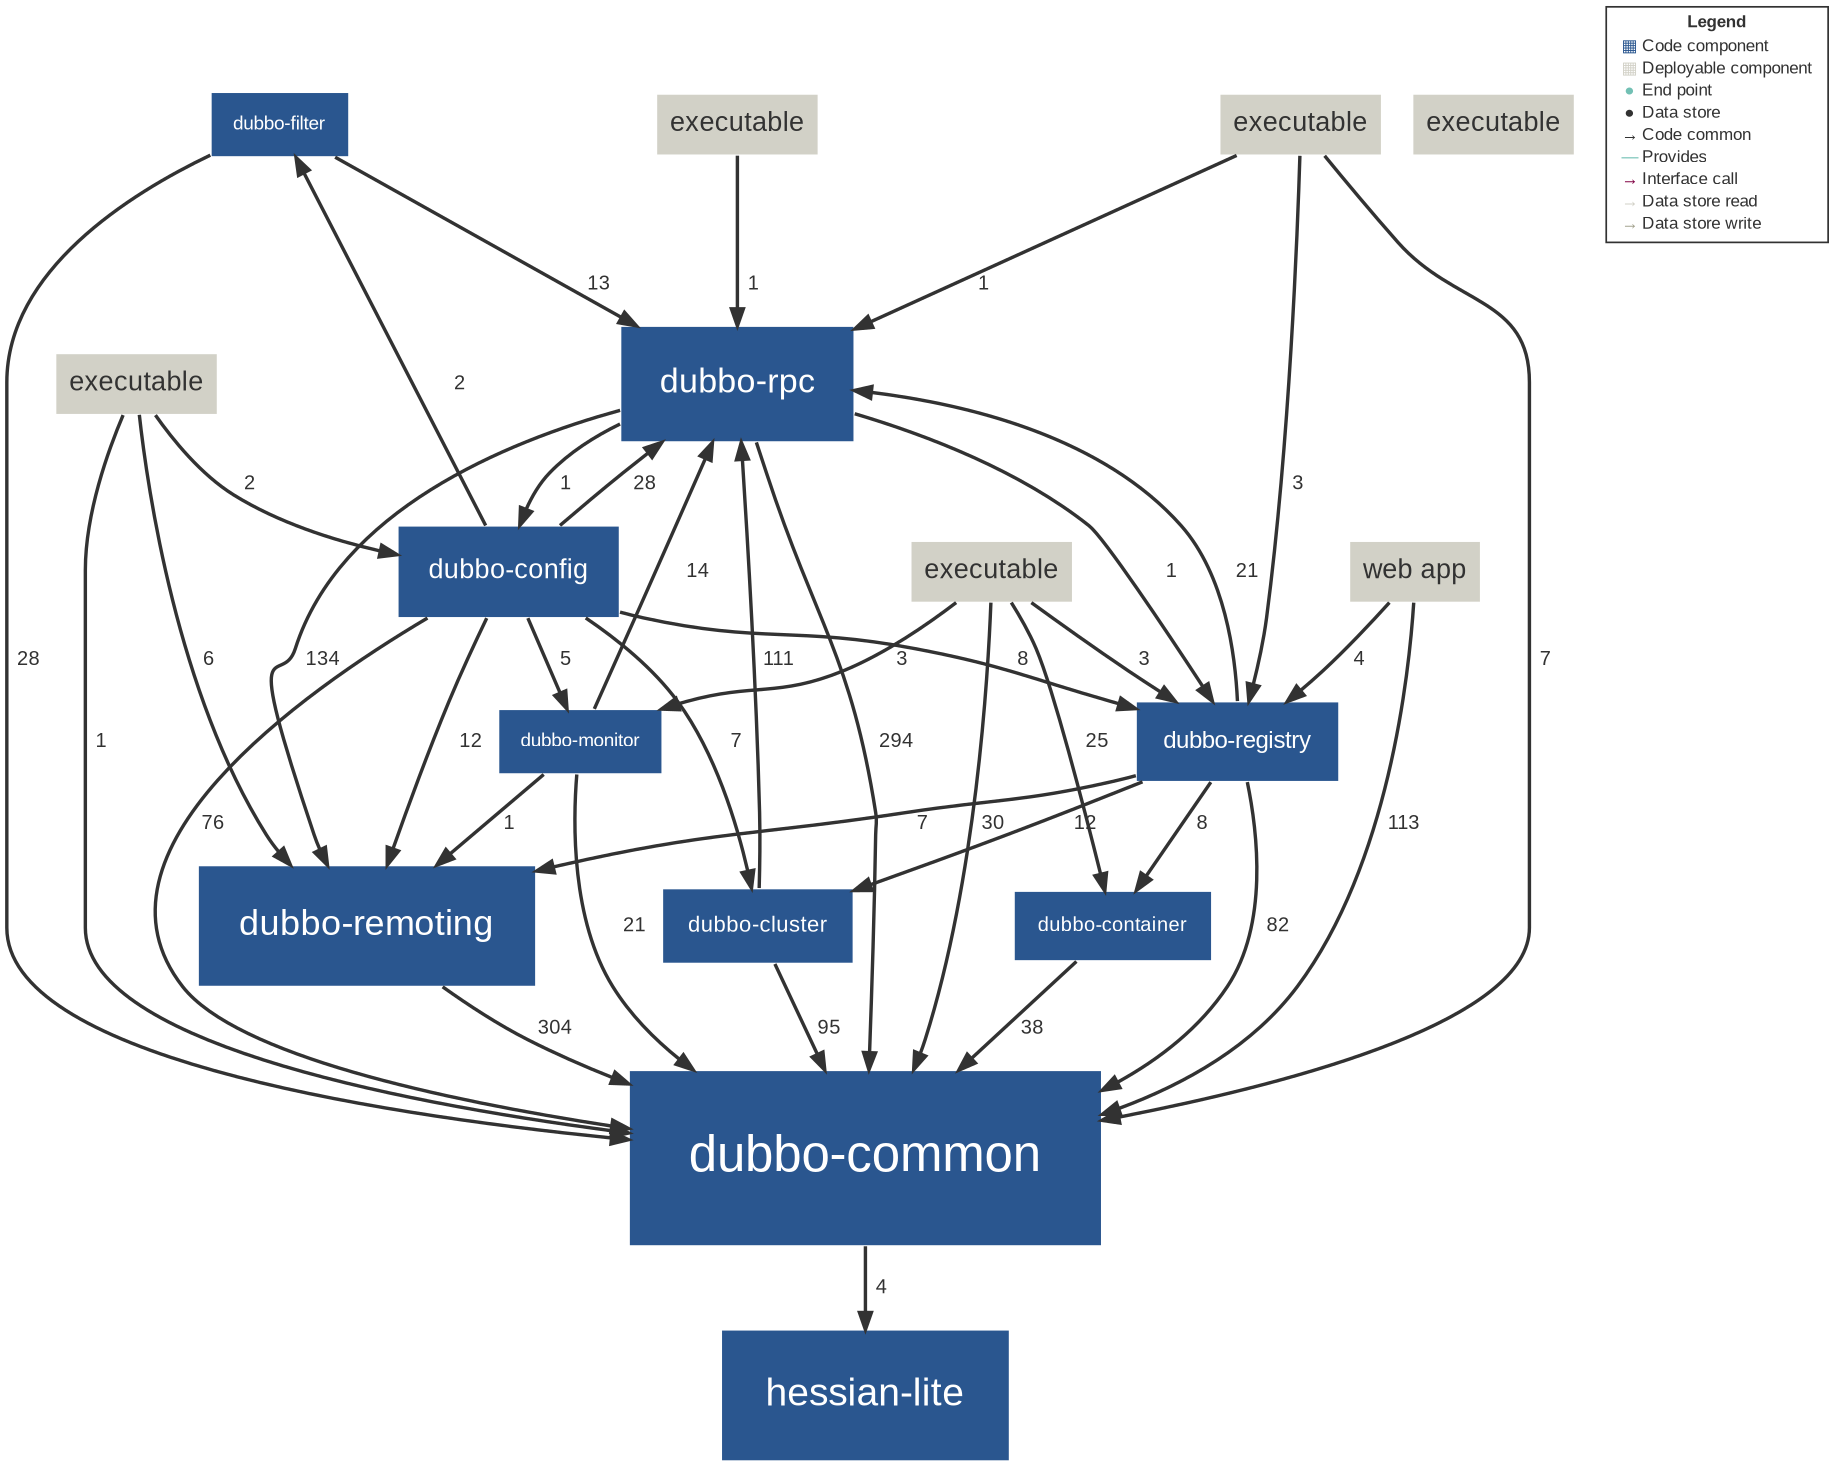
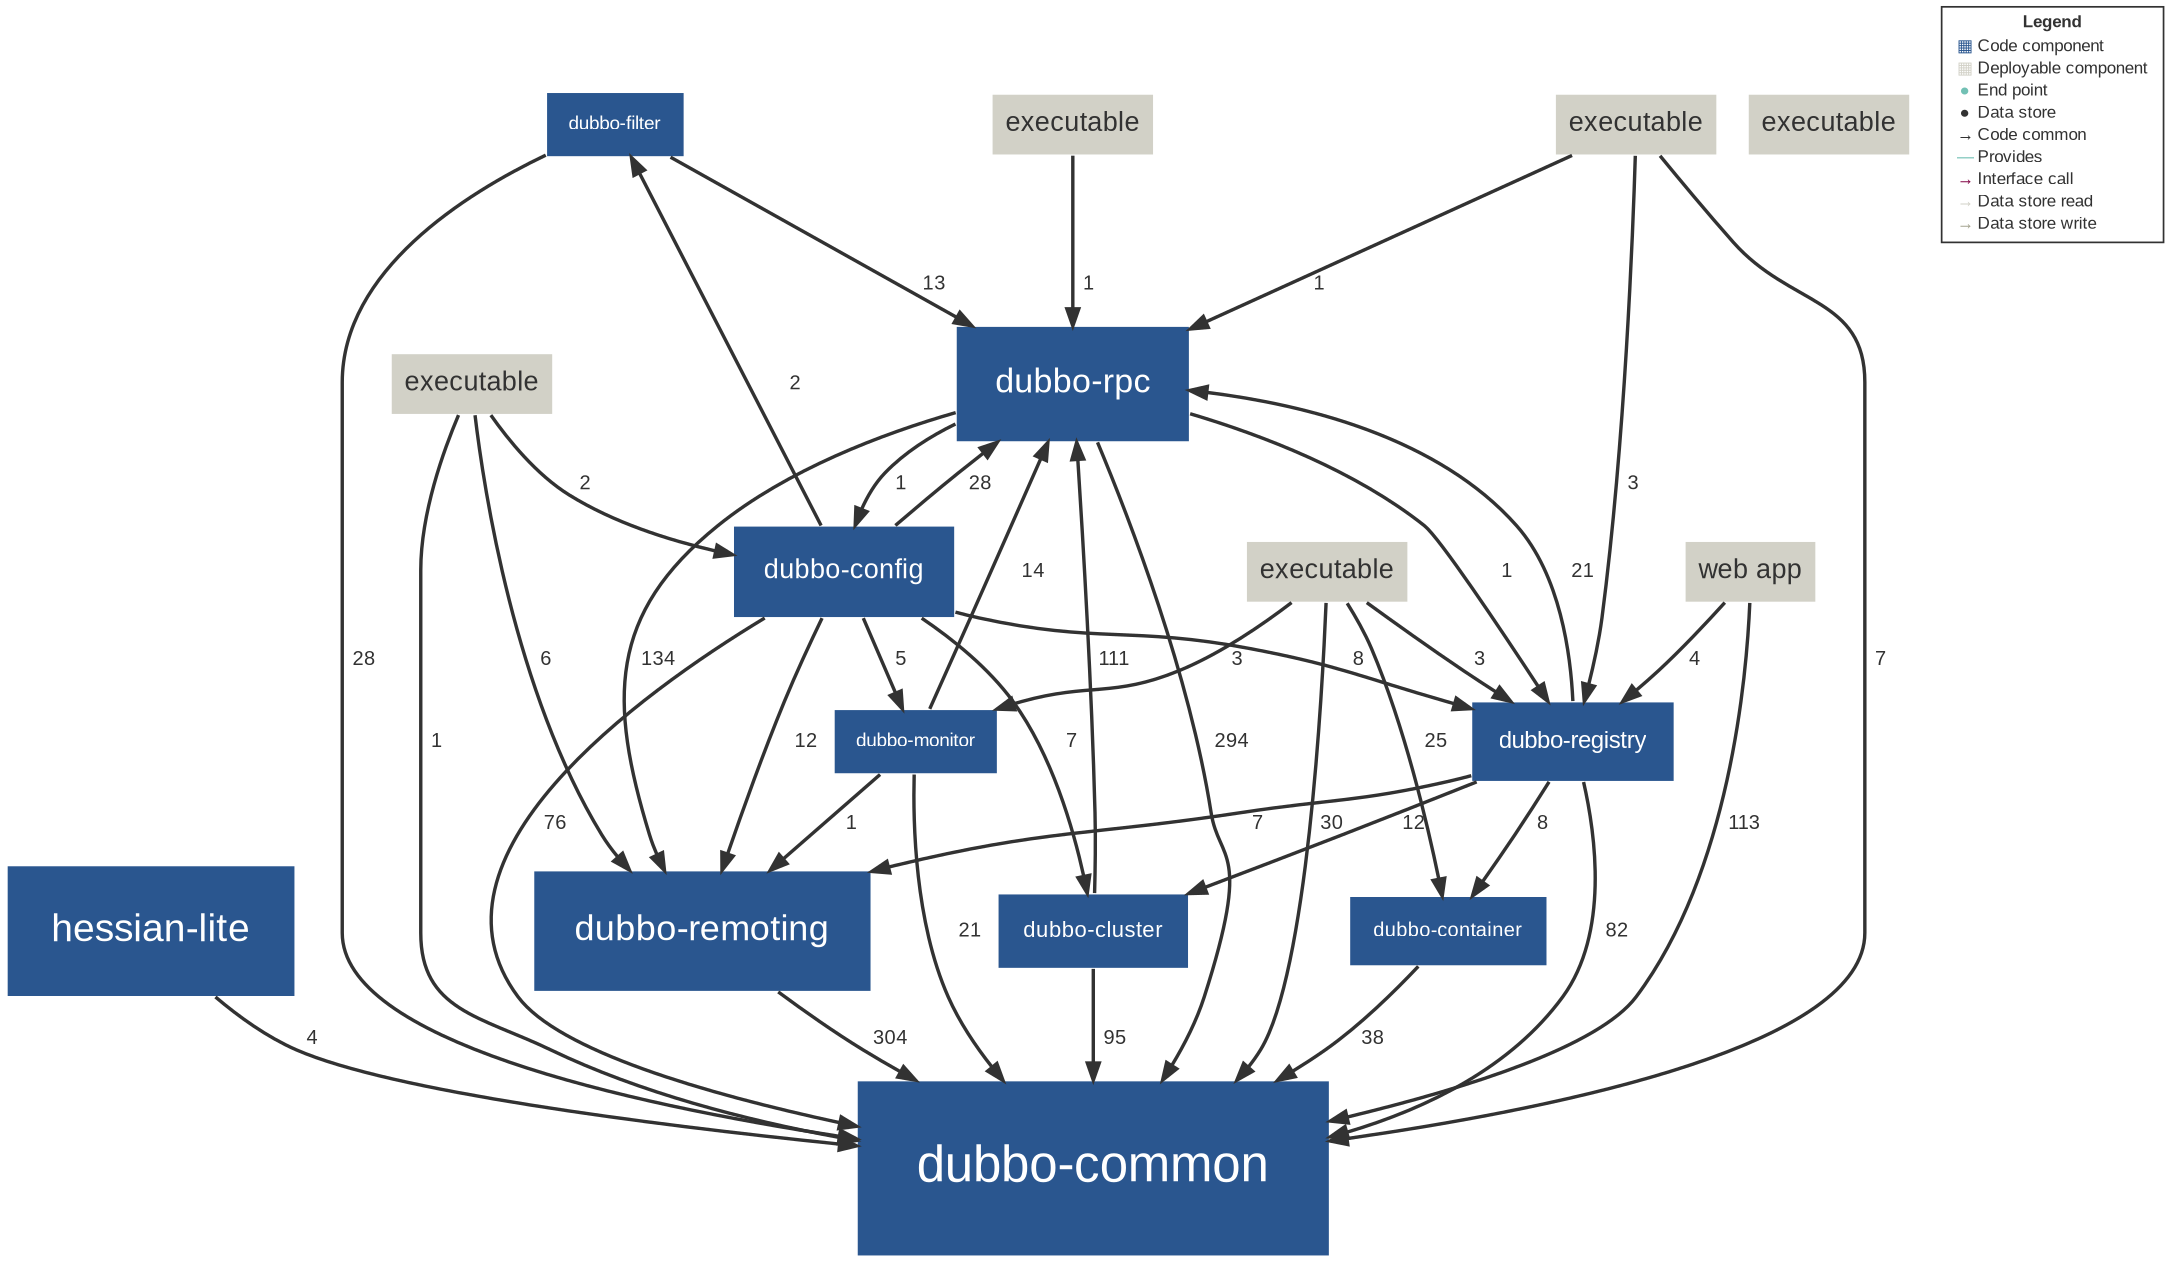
edge "dubbo-common" -> "hessian-lite": reversed
